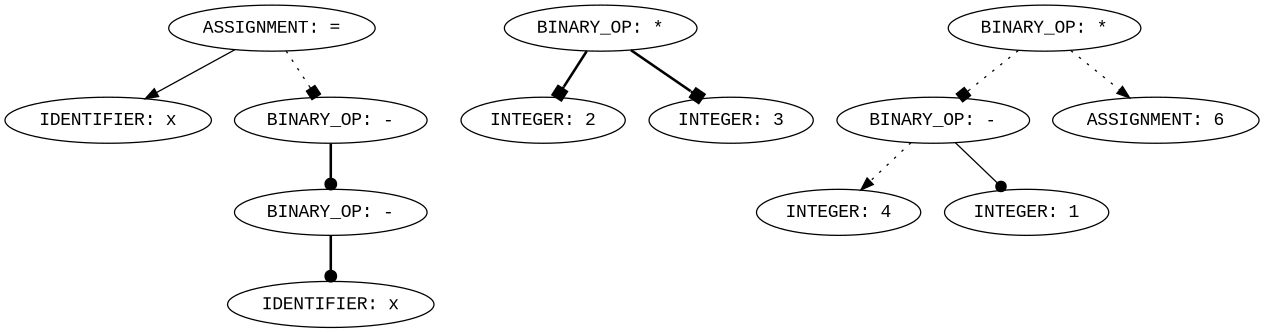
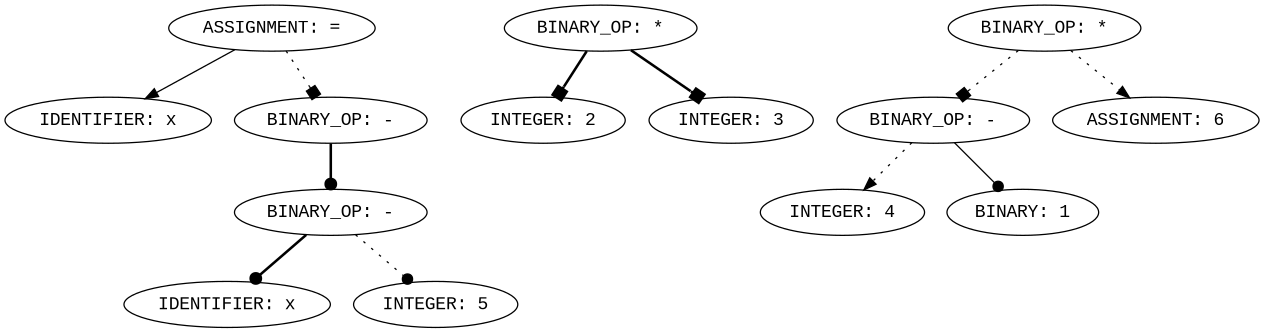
node "INTEGER: 1": label "INTEGER: 1" -> "BINARY: 1"
node "INTEGER: 5": added
